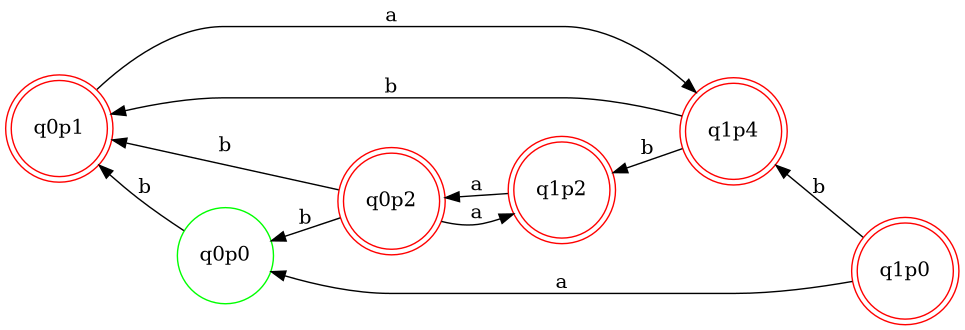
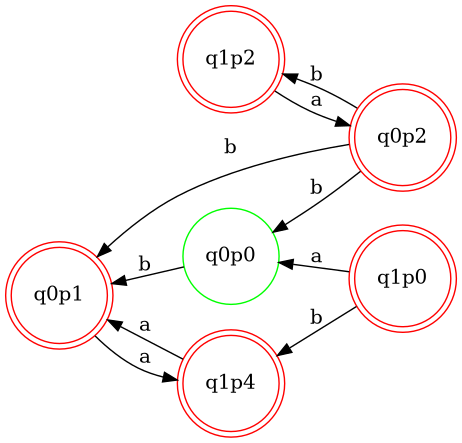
edge "q1p4" -> "q0p1": label "b" -> "a"
edge "q1p4" -> "q1p2": removed, label "b"
edge "q0p2" -> "q1p2": label "a" -> "b"
